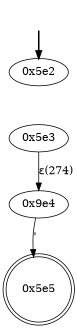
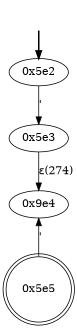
edge "0x5e2" -> "0x5e3": added, label "'"
edge "0x9e4" -> "0x5e5": reversed
